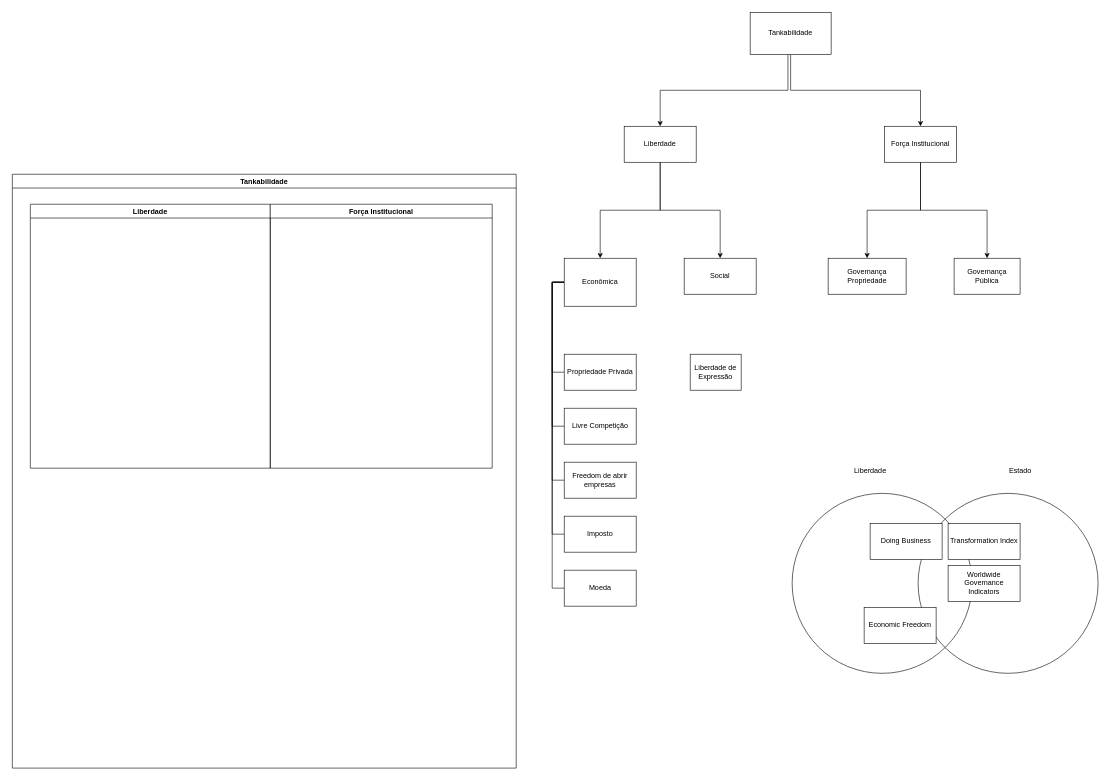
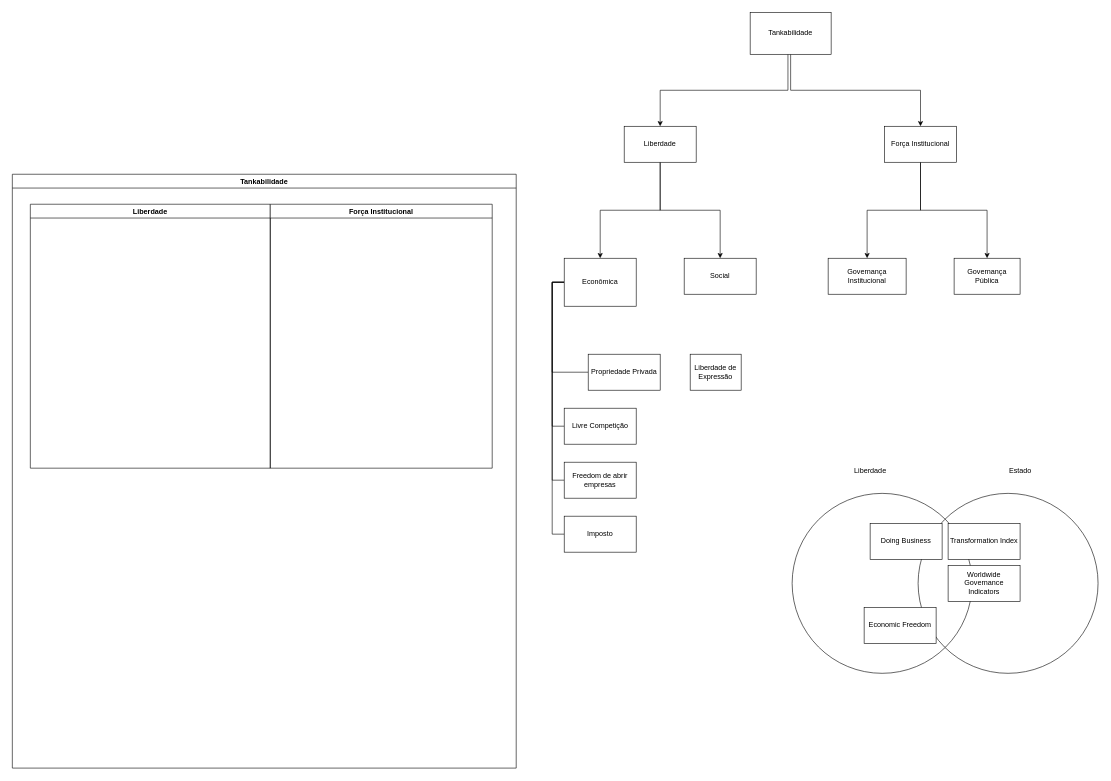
node "Governança Propriedade": label "Governança Propriedade" -> "Governança Institucional"
node "Propriedade Privada": moved (600, 372) -> (624, 372)
edge "Econômica" -- "Moeda": removed
node "Moeda": removed
